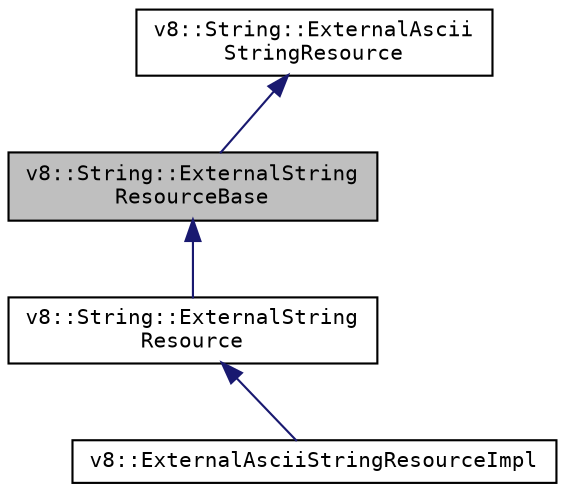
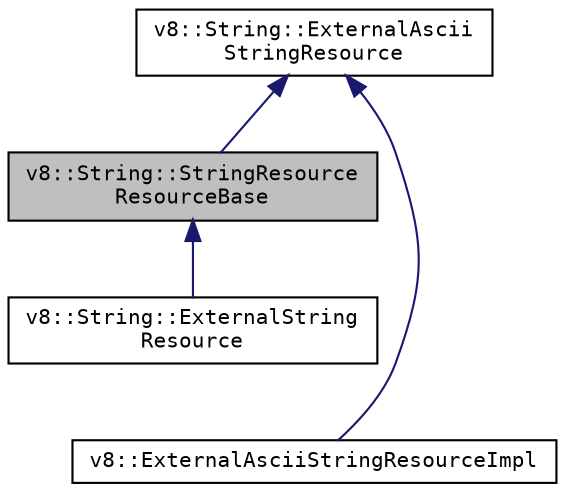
node "v8::String::ExternalString ResourceBase": label "v8::String::ExternalString ResourceBase" -> "v8::String::StringResource ResourceBase"
edge "v8::ExternalAsciiStringResourceImpl" -> "v8::String::ExternalString Resource": now "v8::ExternalAsciiStringResourceImpl" -> "v8::String::ExternalAscii StringResource"
